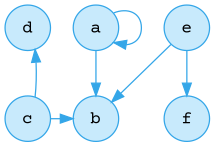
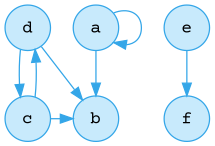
edge "d" -> "c": added
edge "e" -> "b": now "d" -> "b"
